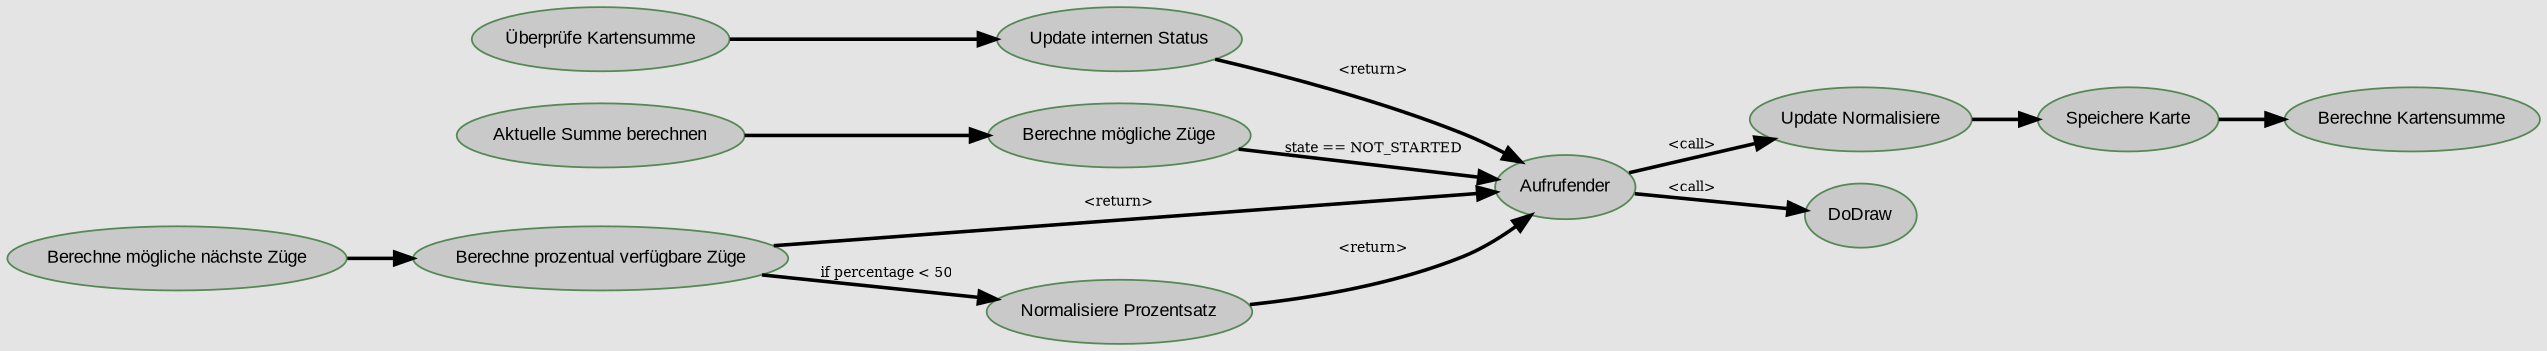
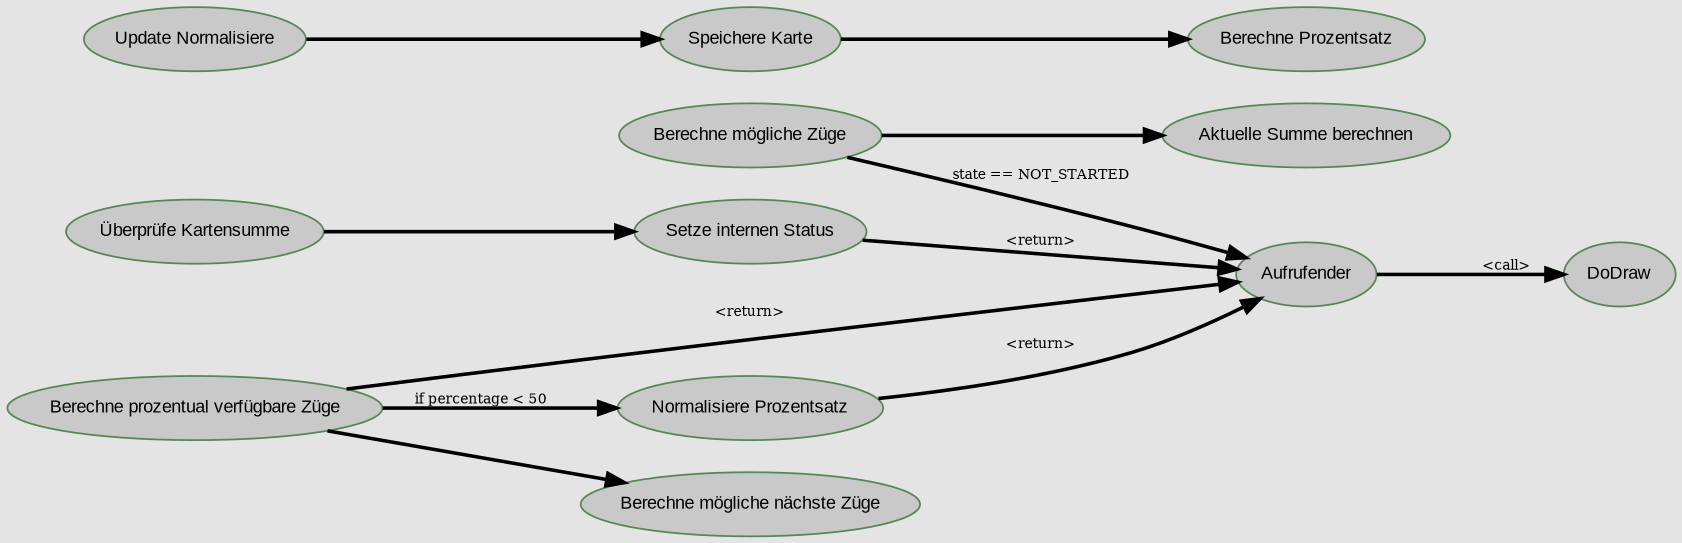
node "Update internen Status": label "Update internen Status" -> "Setze internen Status"
node "Berechne Kartensumme": label "Berechne Kartensumme" -> "Berechne Prozentsatz"
edge "Aktuelle Summe berechnen" -> "Berechne mögliche Züge": reversed
edge "Aufrufender" -> "Update Normalisiere": removed, label "<call>"
edge "Berechne mögliche nächste Züge" -> "Berechne prozentual verfügbare Züge": reversed
